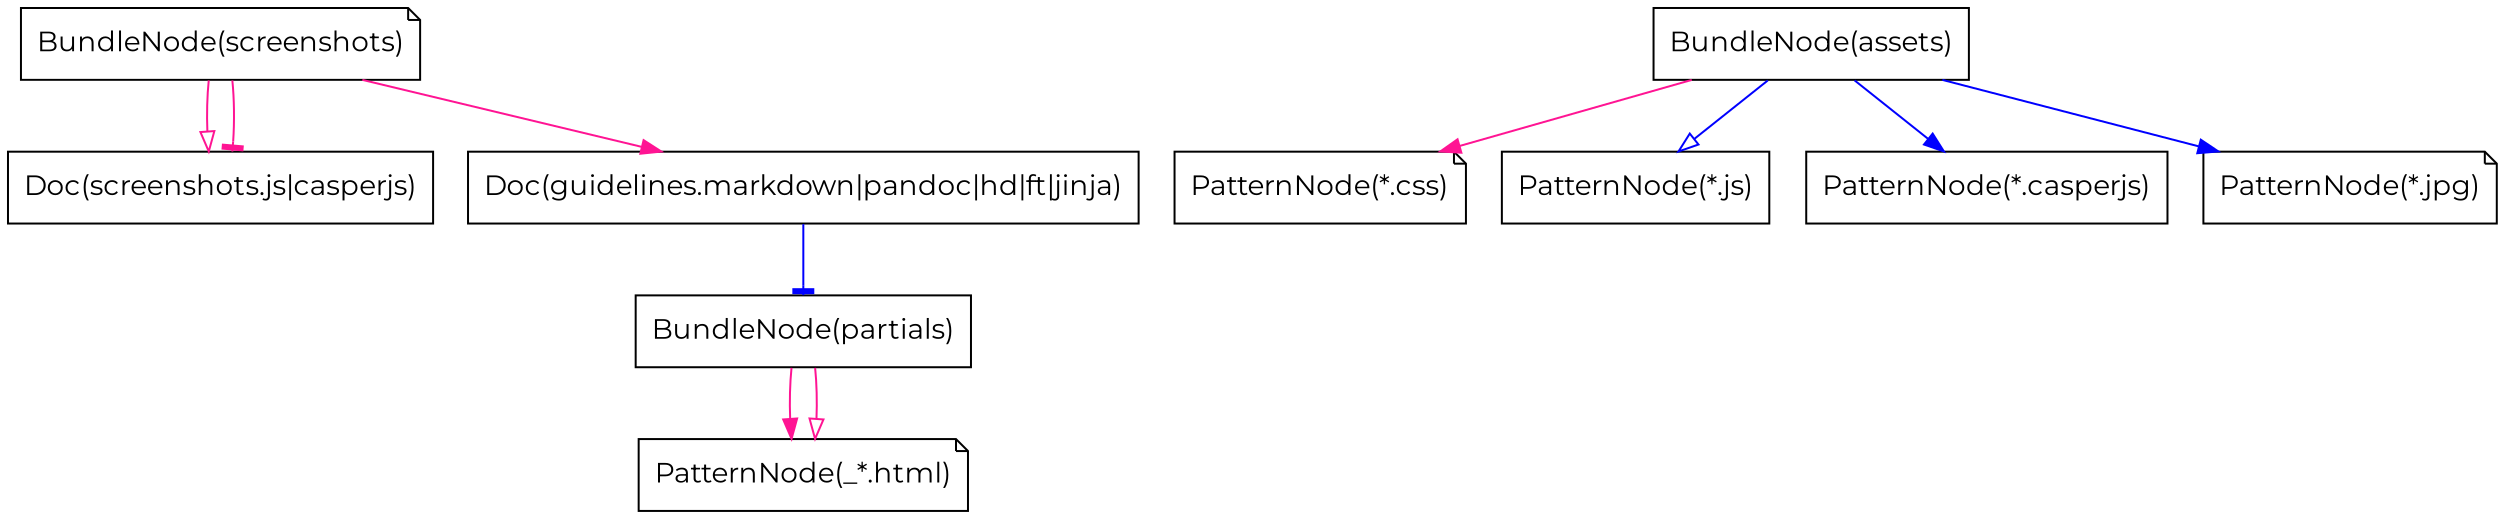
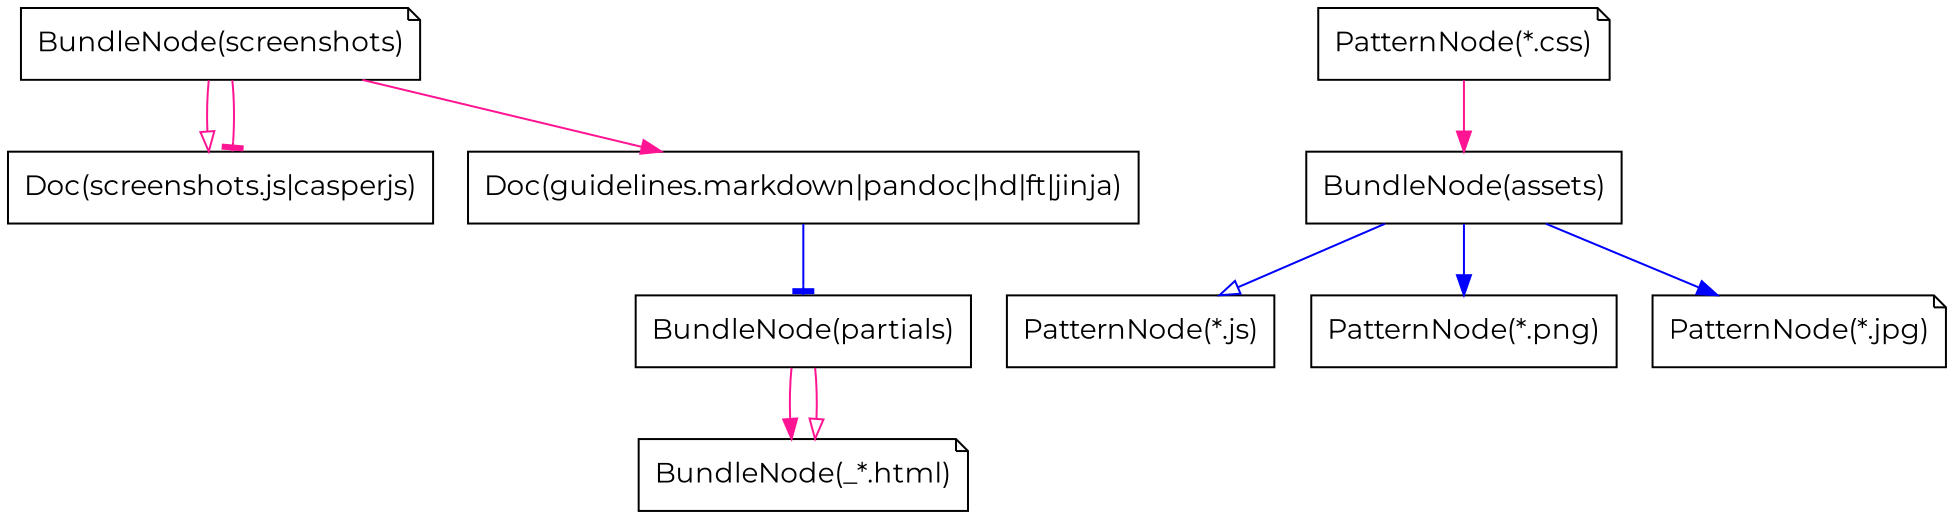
edge "BundleNode(assets)" -> "PatternNode(*.css)": reversed
node "PatternNode(*.casperjs)": label "PatternNode(*.casperjs)" -> "PatternNode(*.png)"
node "PatternNode(_*.html)": label "PatternNode(_*.html)" -> "BundleNode(_*.html)"
